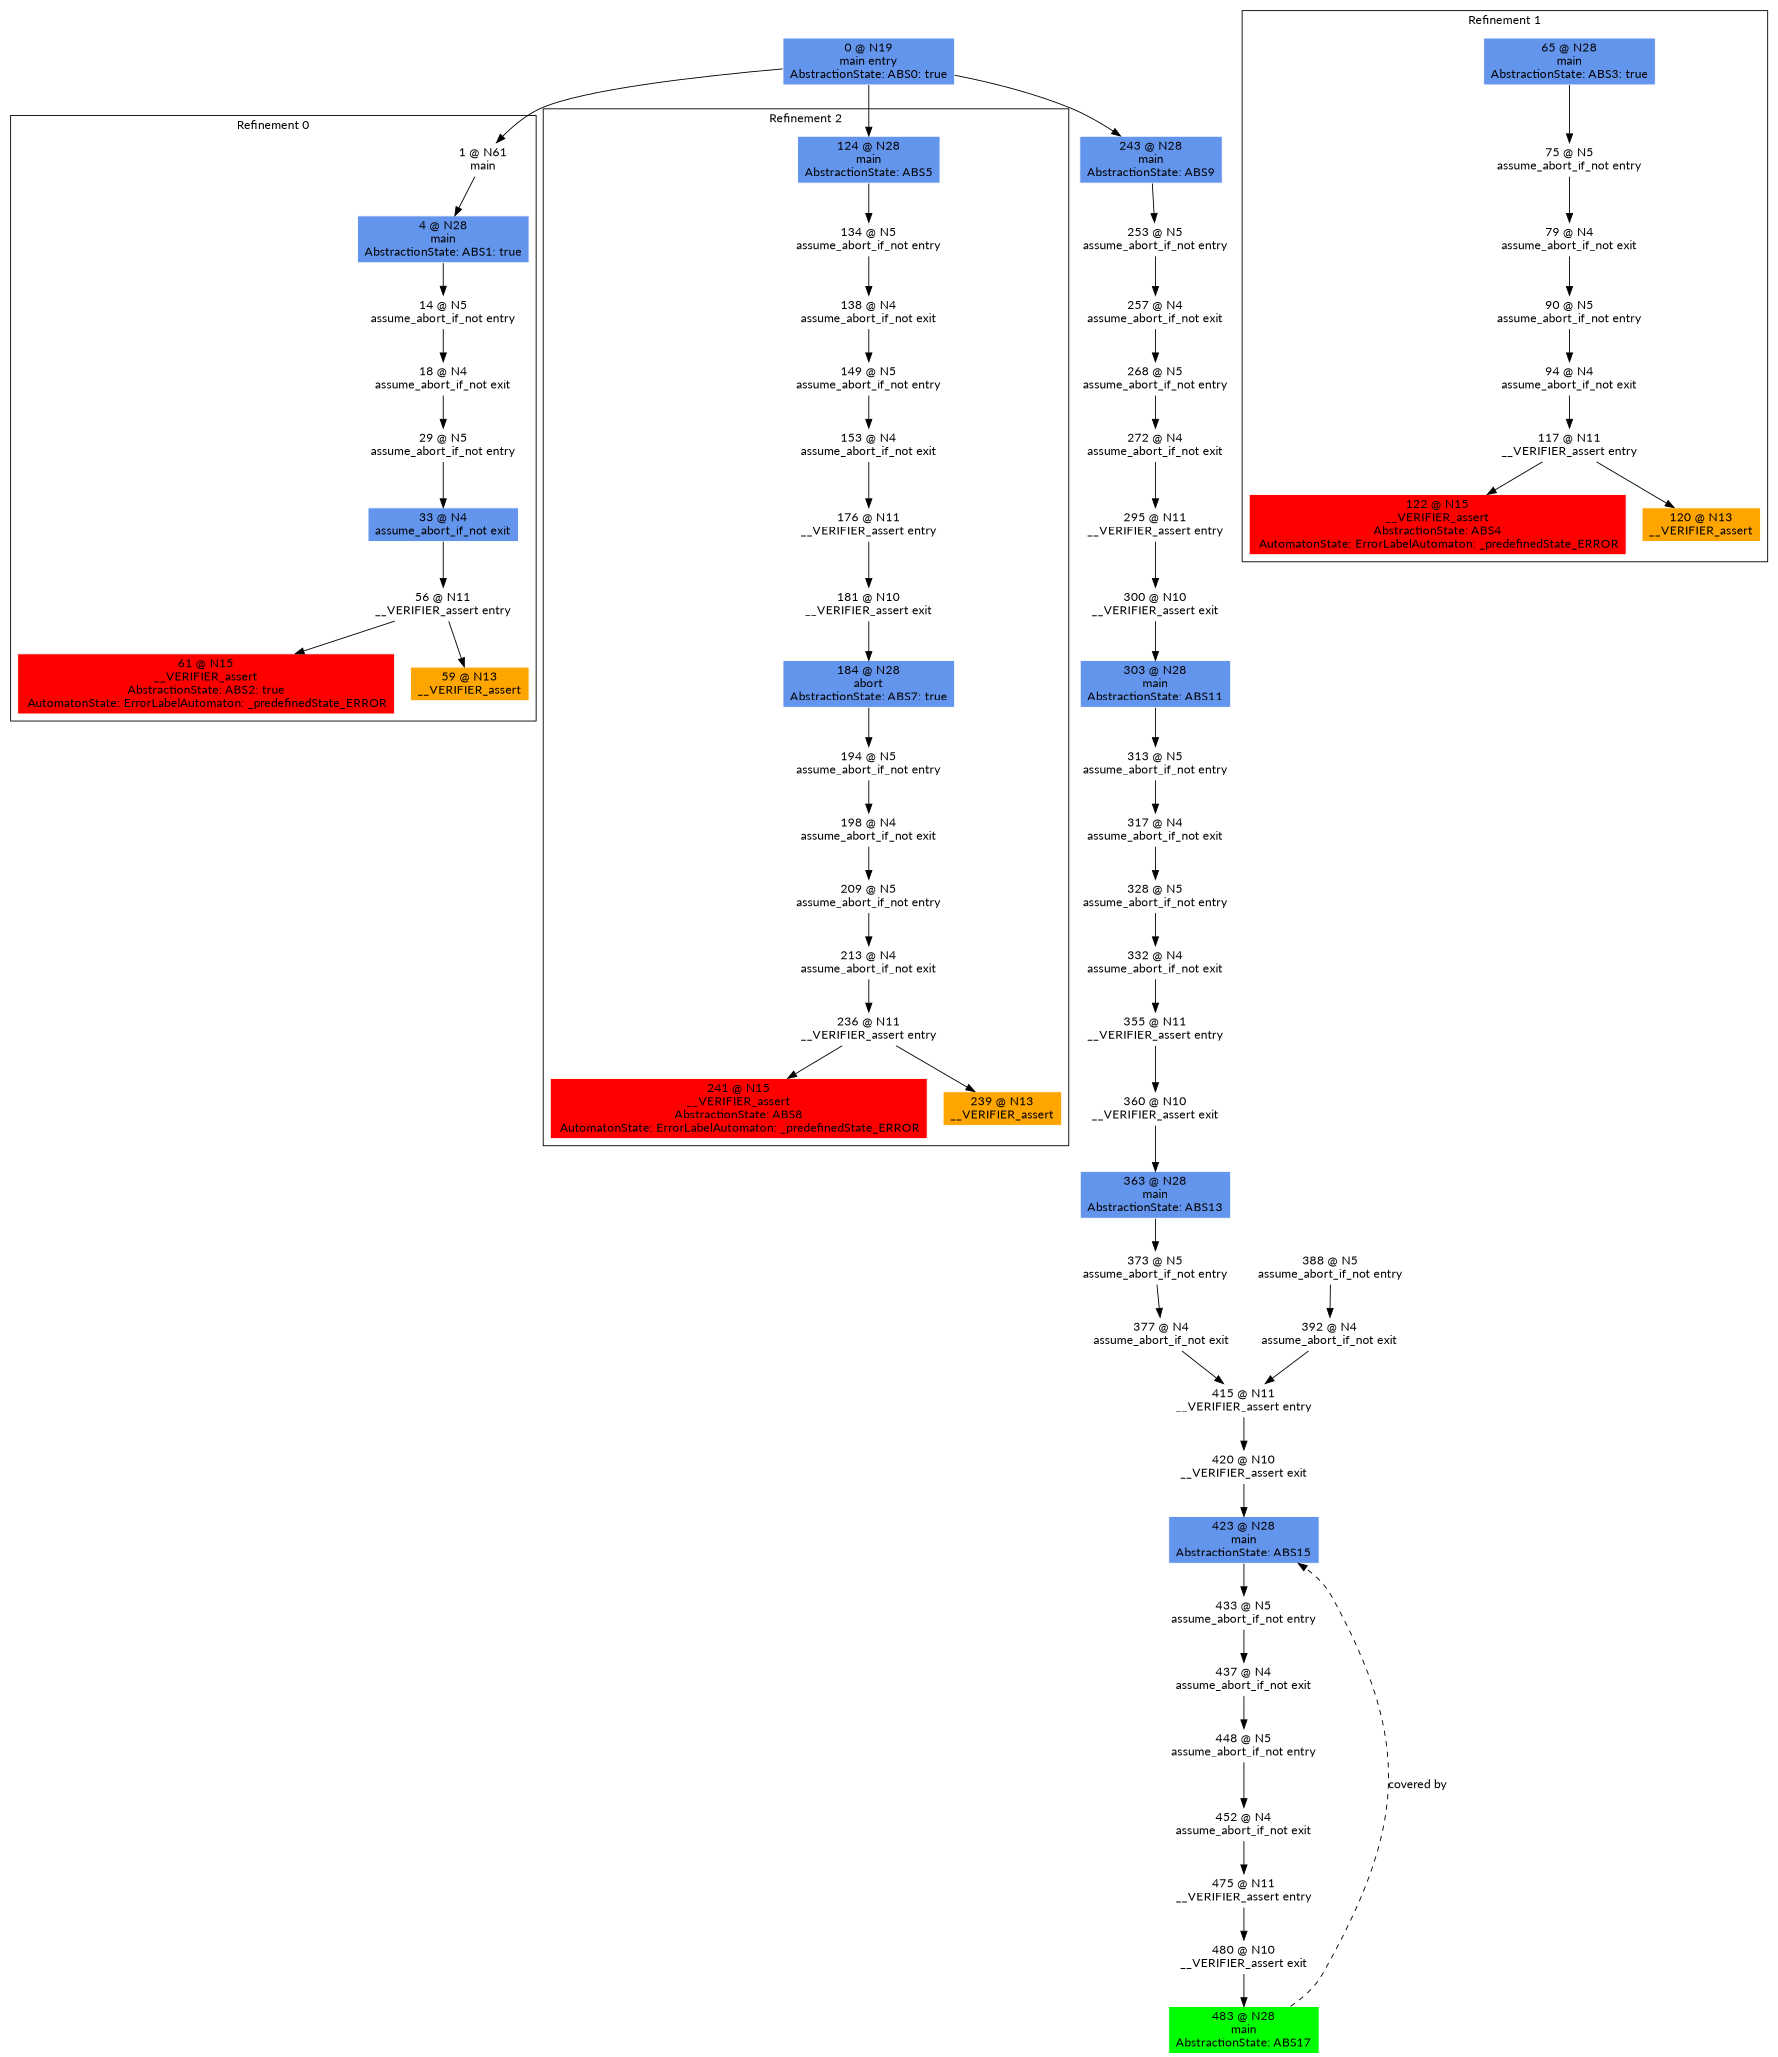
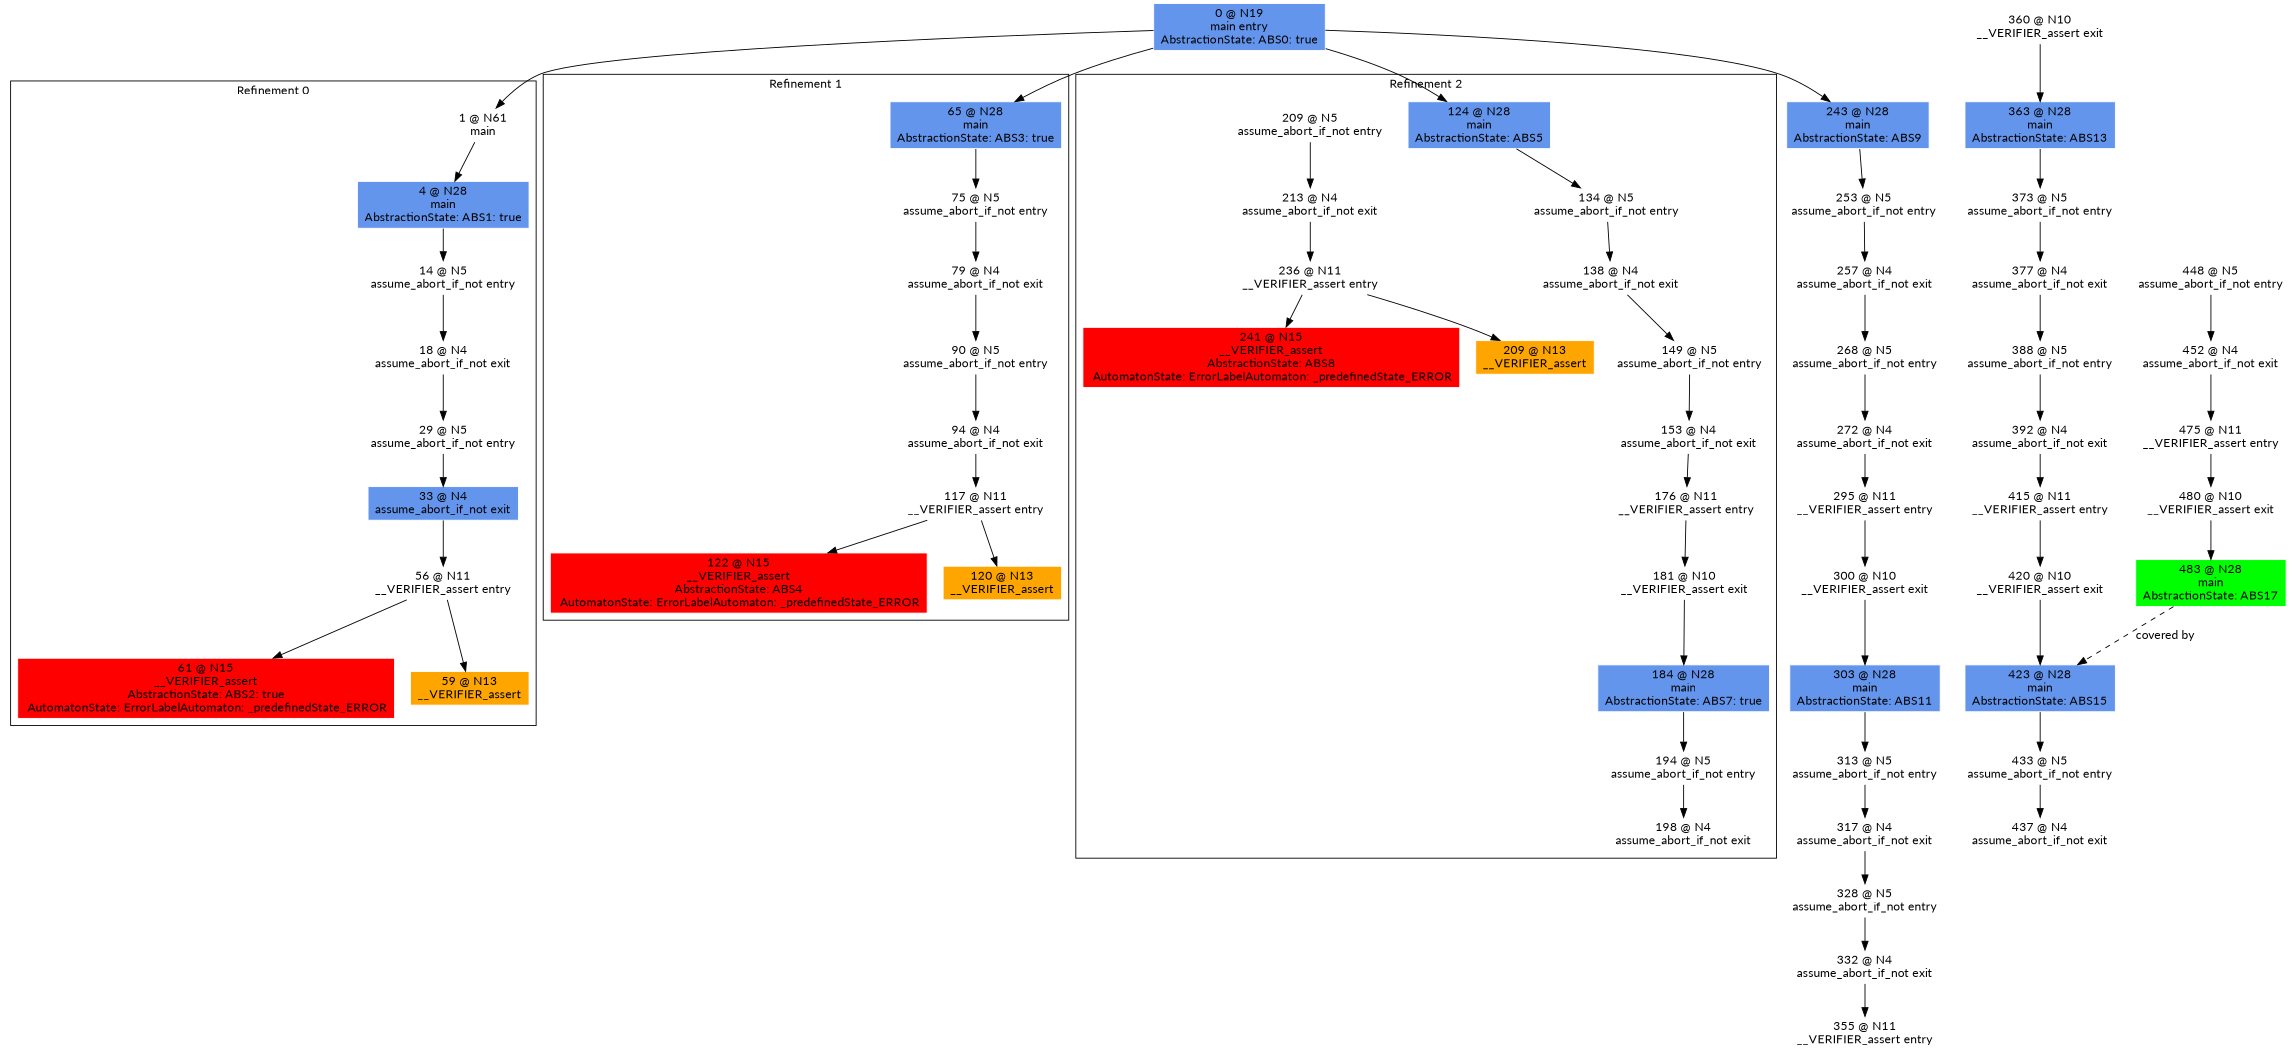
edge "0 @ N19 main entry AbstractionState: ABS0: true" -> "65 @ N28 main AbstractionState: ABS3: true": added
node "184 @ N28 abort AbstractionState: ABS7: true": label "184 @ N28 abort AbstractionState: ABS7: true" -> "184 @ N28 main AbstractionState: ABS7: true"
edge "198 @ N4 assume_abort_if_not exit" -> "209 @ N5 assume_abort_if_not entry": removed
edge "355 @ N11 __VERIFIER_assert entry" -> "360 @ N10 __VERIFIER_assert exit": removed
node "239 @ N13 __VERIFIER_assert": label "239 @ N13 __VERIFIER_assert" -> "209 @ N13 __VERIFIER_assert"
edge "377 @ N4 assume_abort_if_not exit" -> "415 @ N11 __VERIFIER_assert entry": now "377 @ N4 assume_abort_if_not exit" -> "388 @ N5 assume_abort_if_not entry"
edge "437 @ N4 assume_abort_if_not exit" -> "448 @ N5 assume_abort_if_not entry": removed
